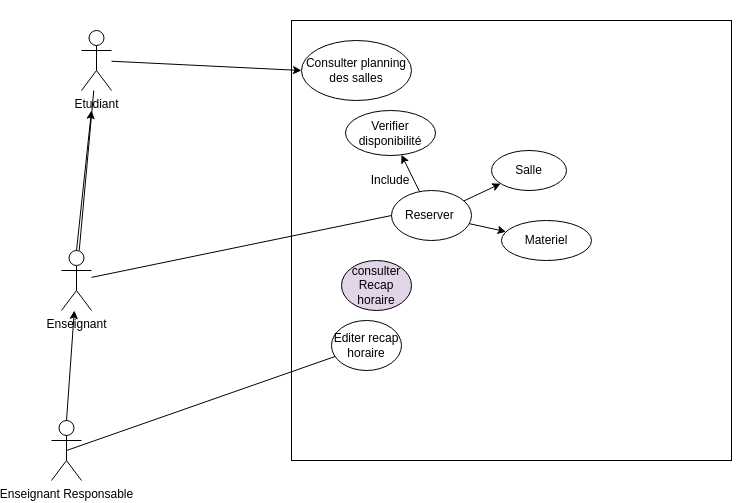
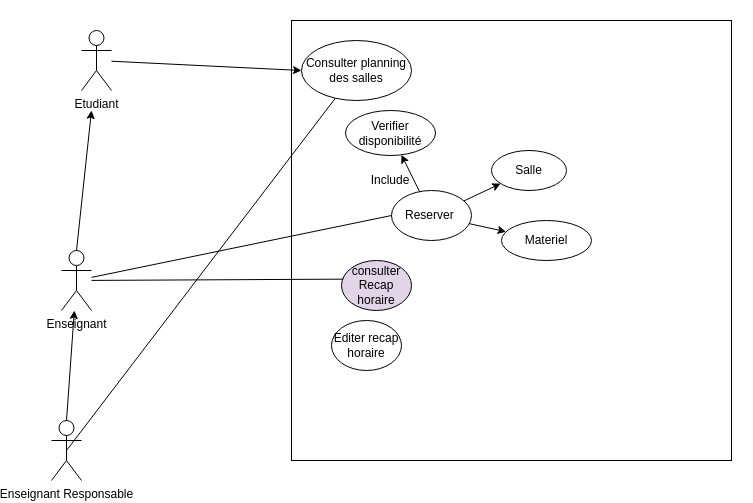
edge "Etudiant" -- "Enseignant": now "consulter Recap horaire" -- "Enseignant"
edge "Editer recap horaire" -- "Enseignant Responsable": now "Consulter planning des salles" -- "Enseignant Responsable"
